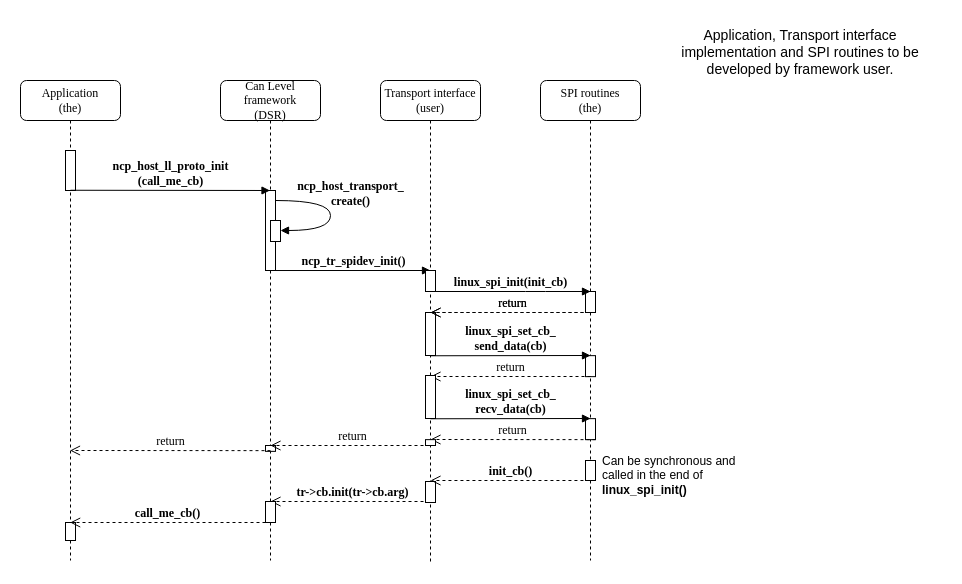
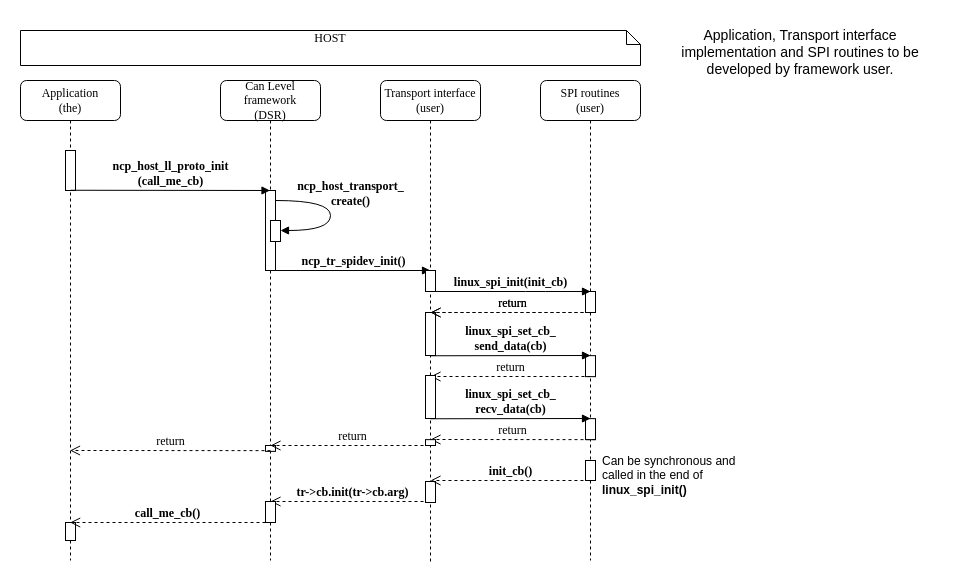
node "HOST": added
node "SPI routines (the)": label "SPI routines (the)" -> "SPI routines (user)"
